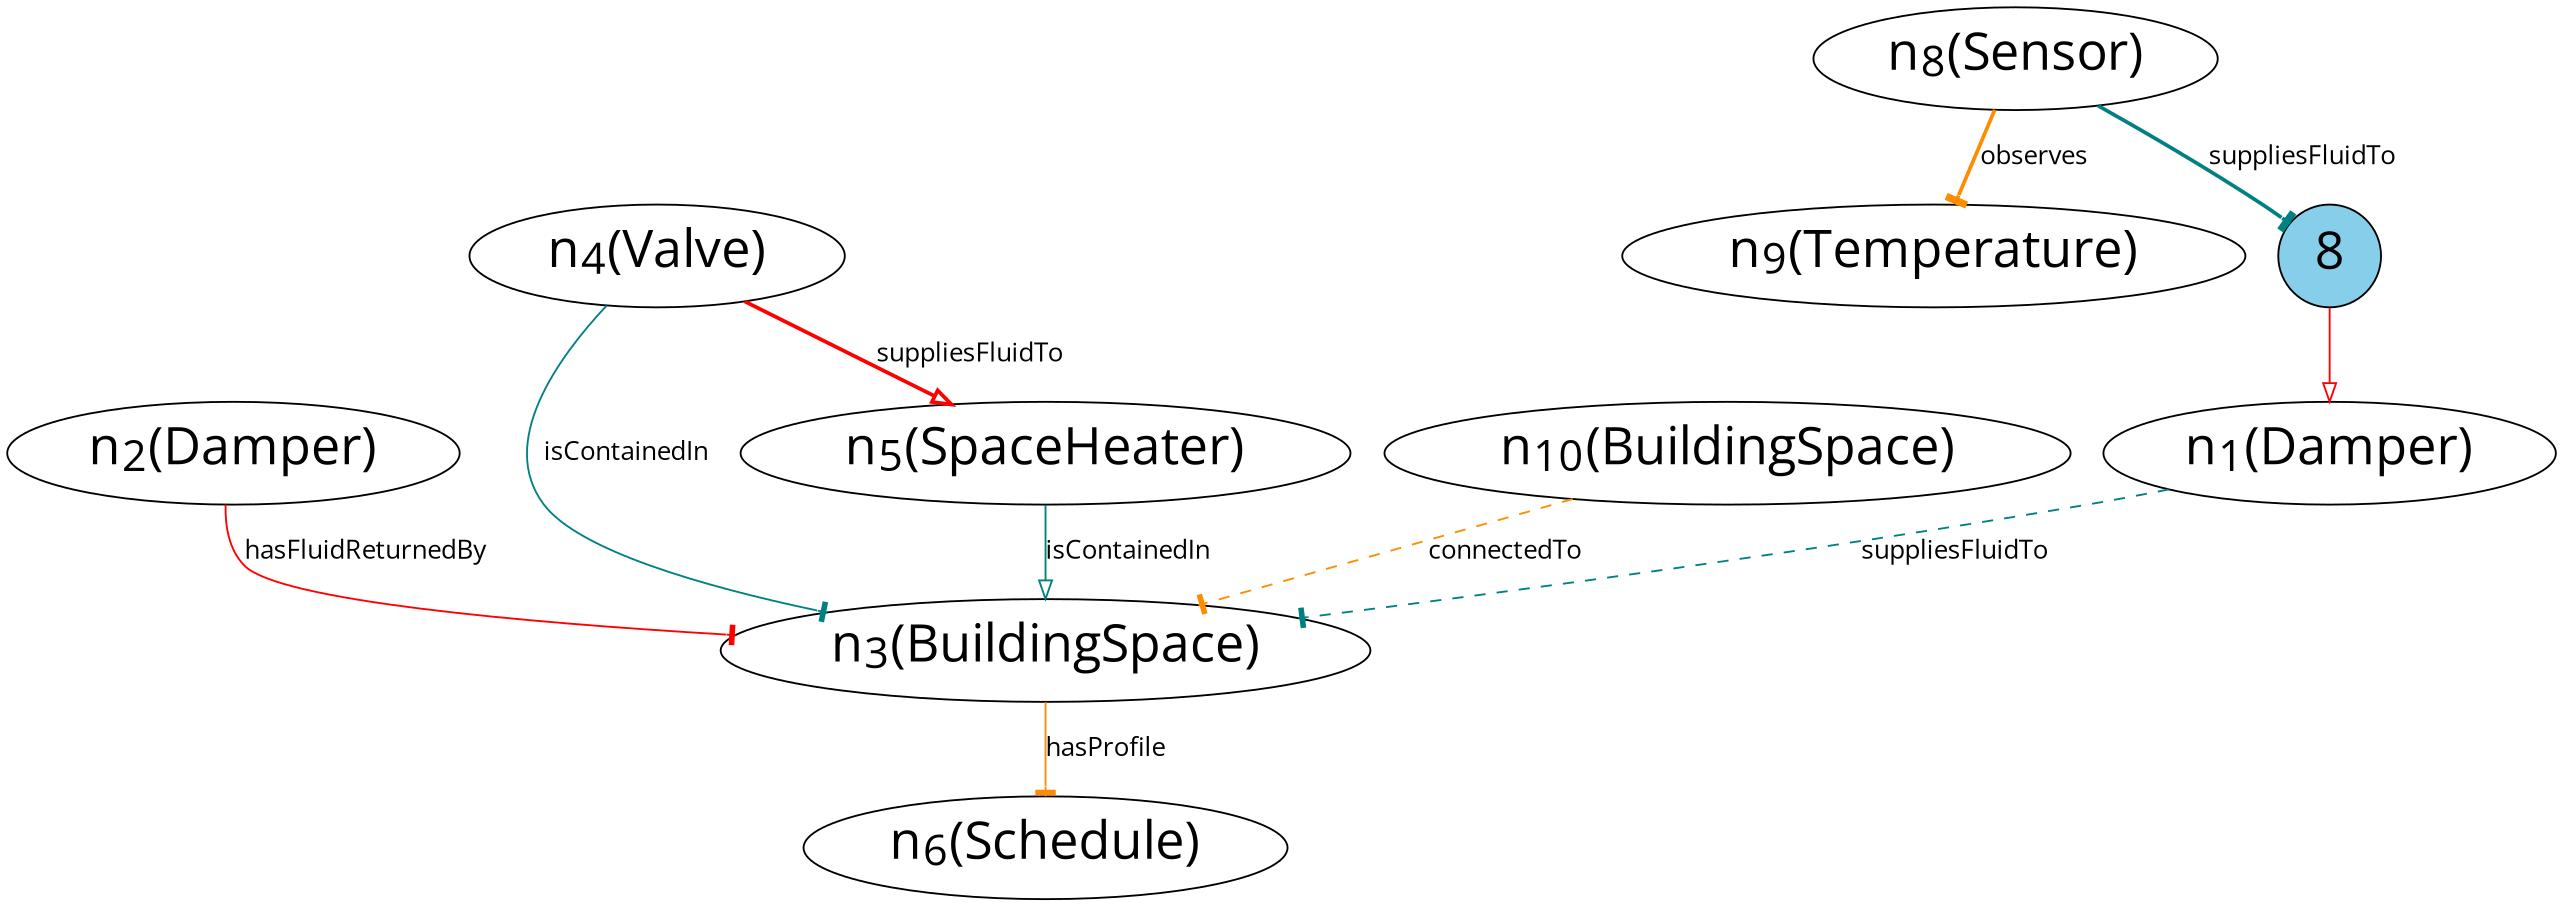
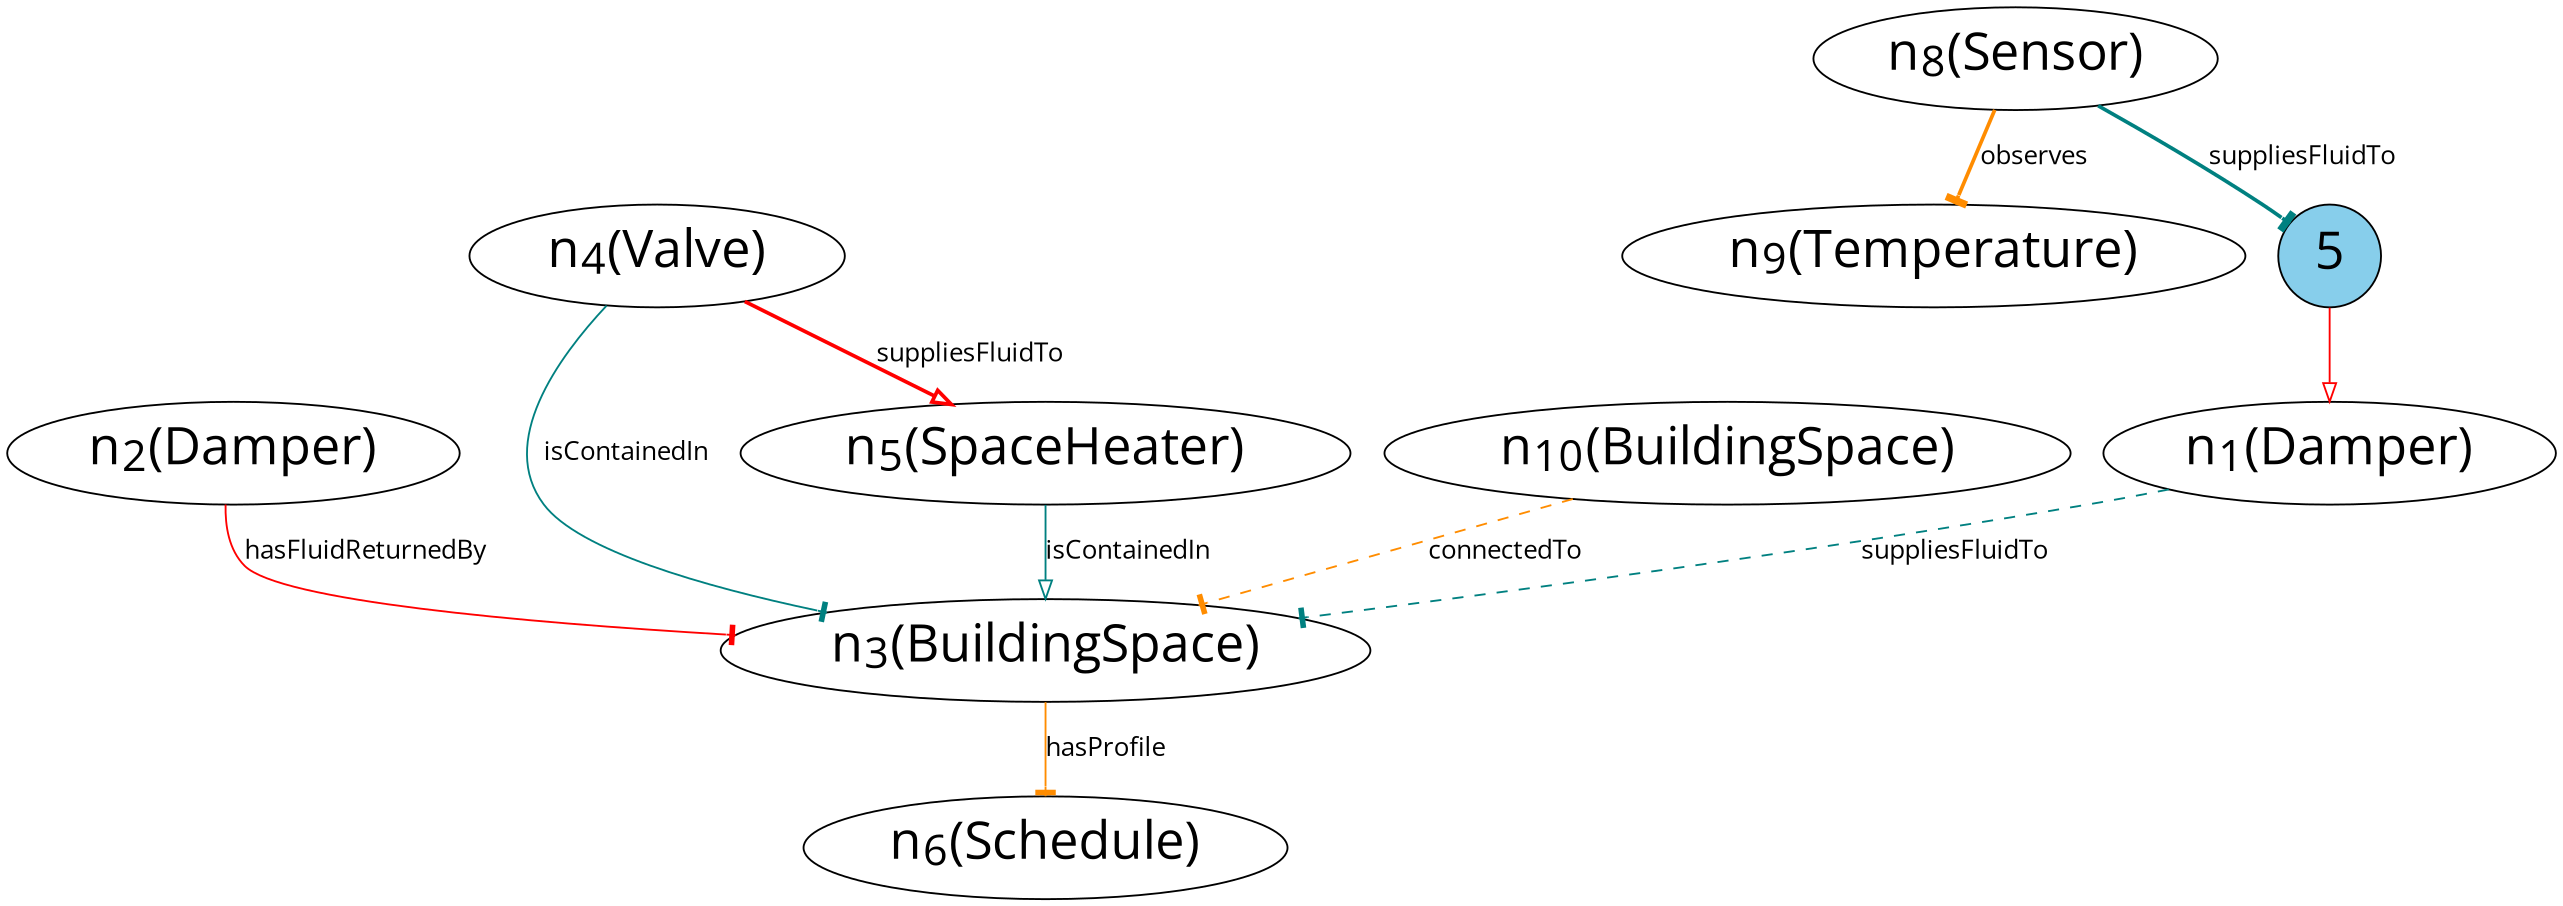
node "8": label "8" -> "5"
